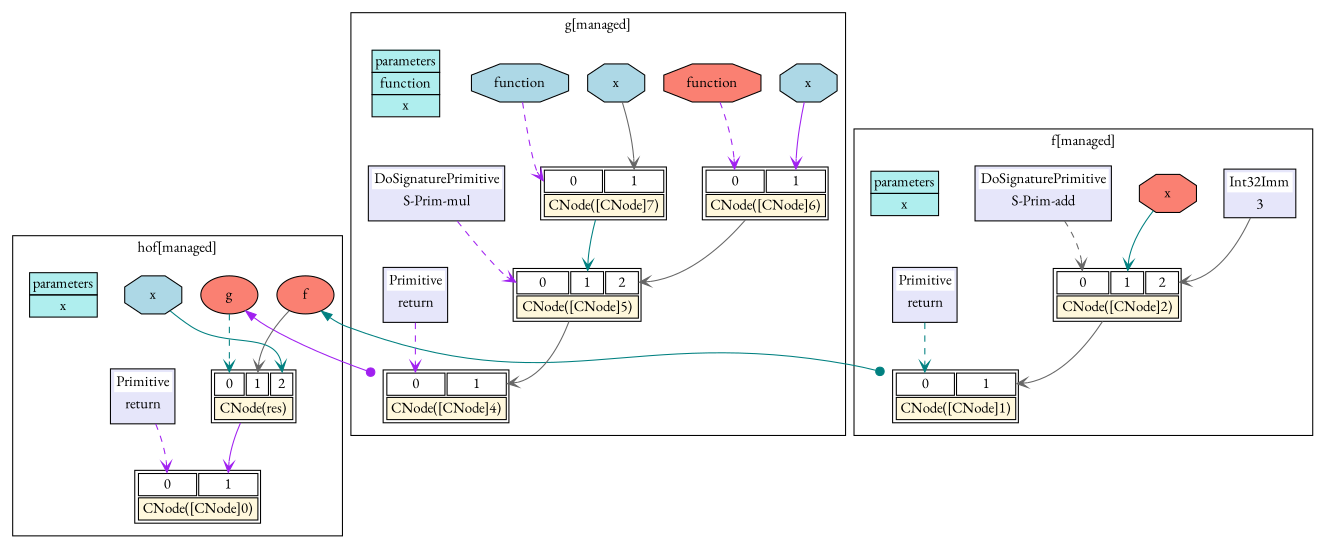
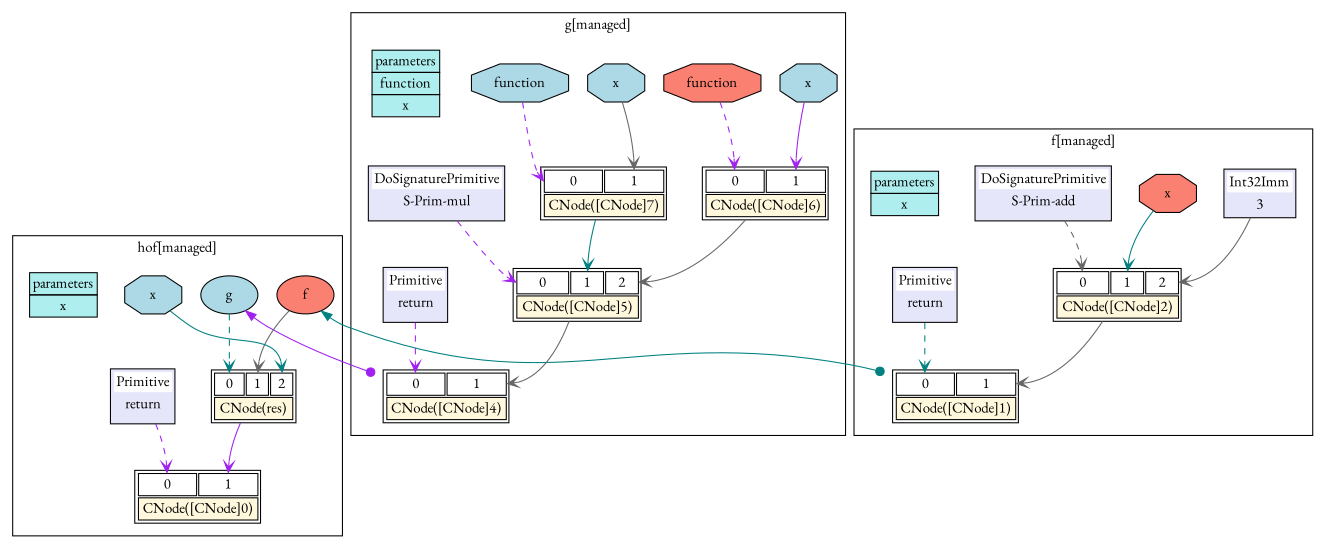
node "g": fillcolor salmon -> lightblue
